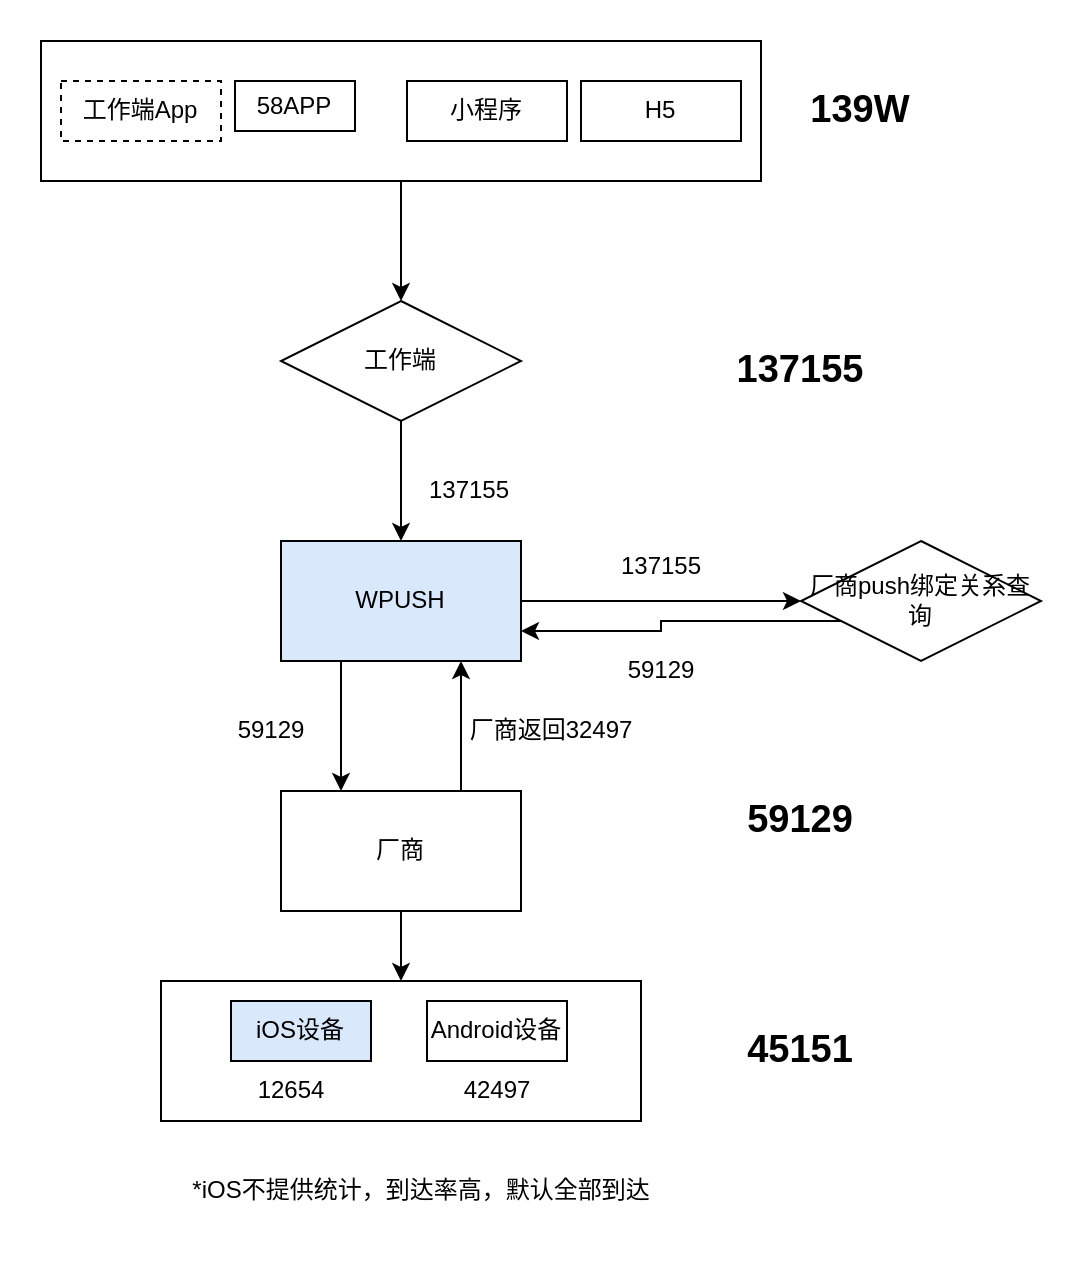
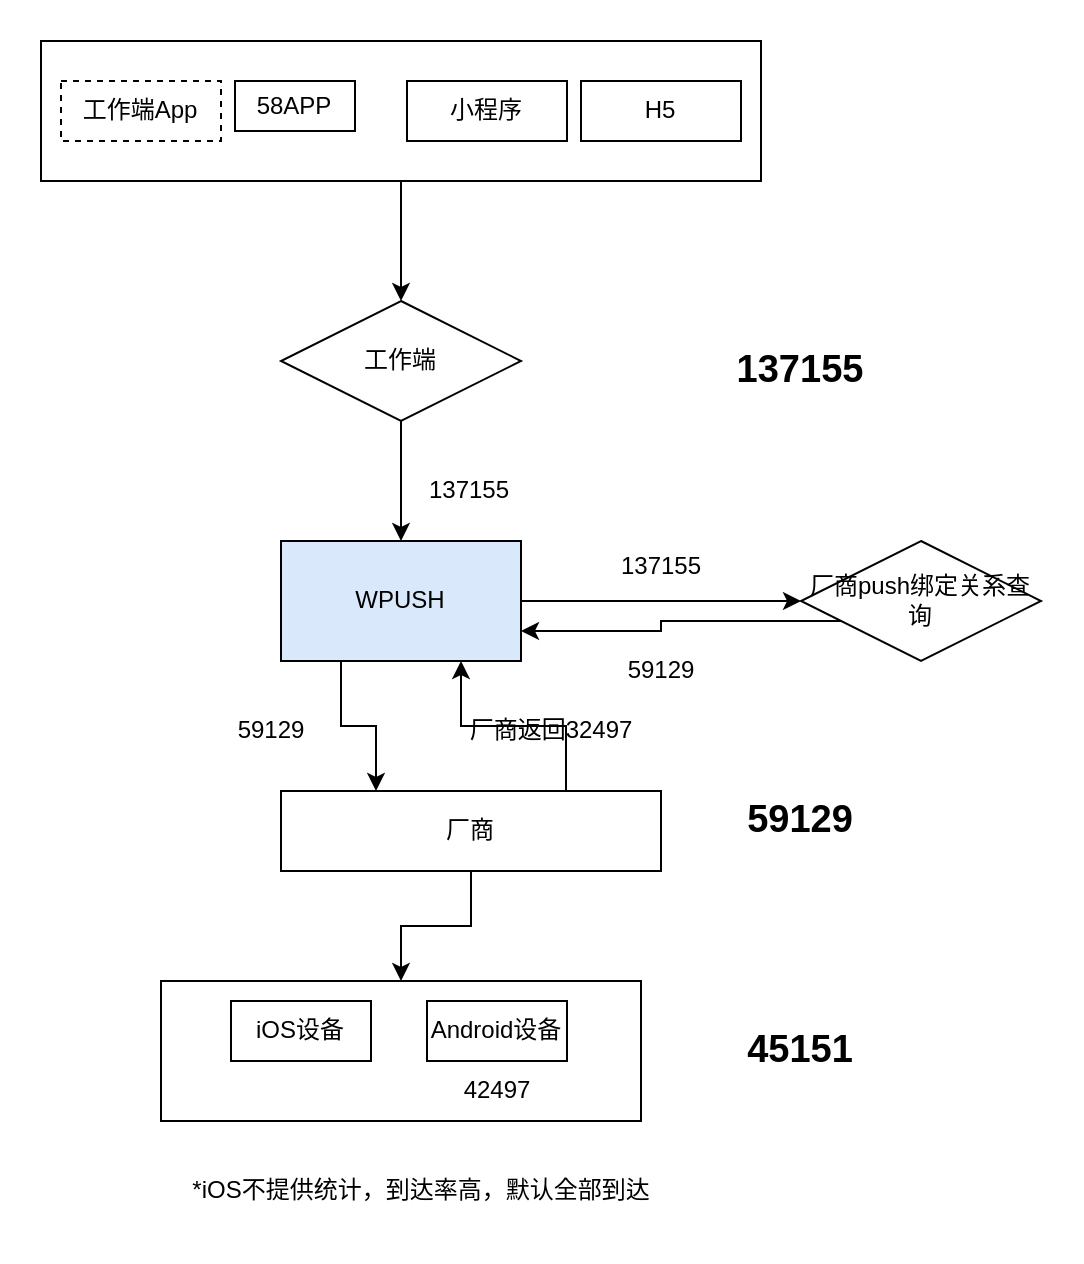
node "139W": removed
node "厂商": size 240x120 -> 380x80
node "iOS设备": fillcolor #dae8fc -> #ffffff
node "12654": removed
